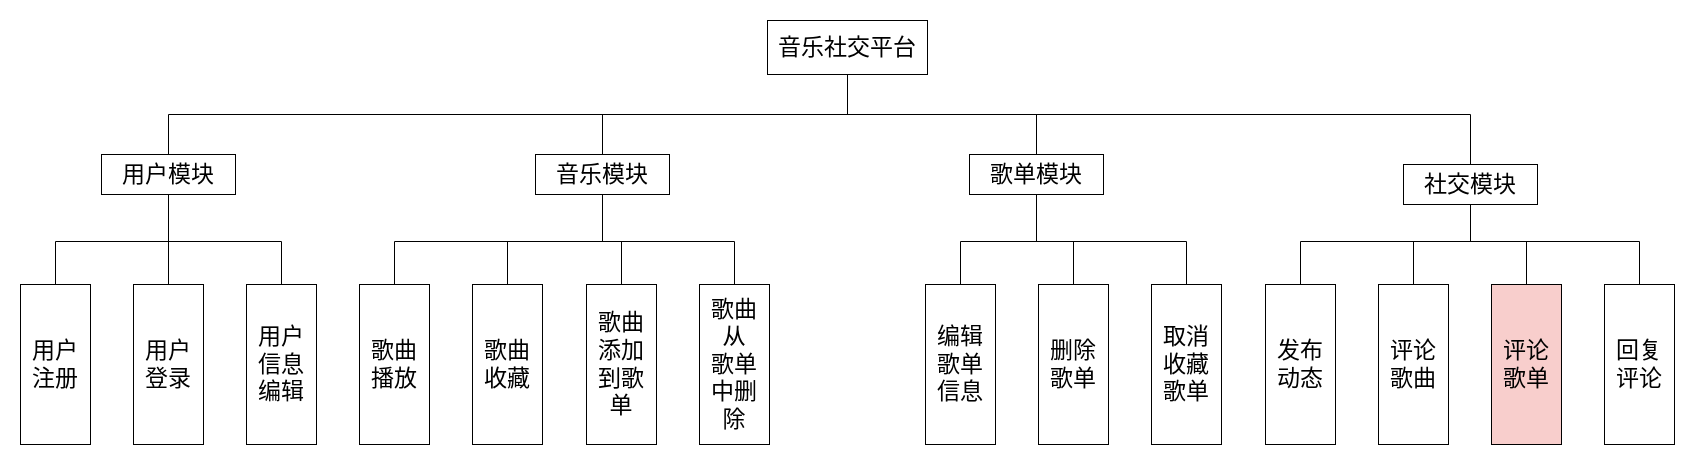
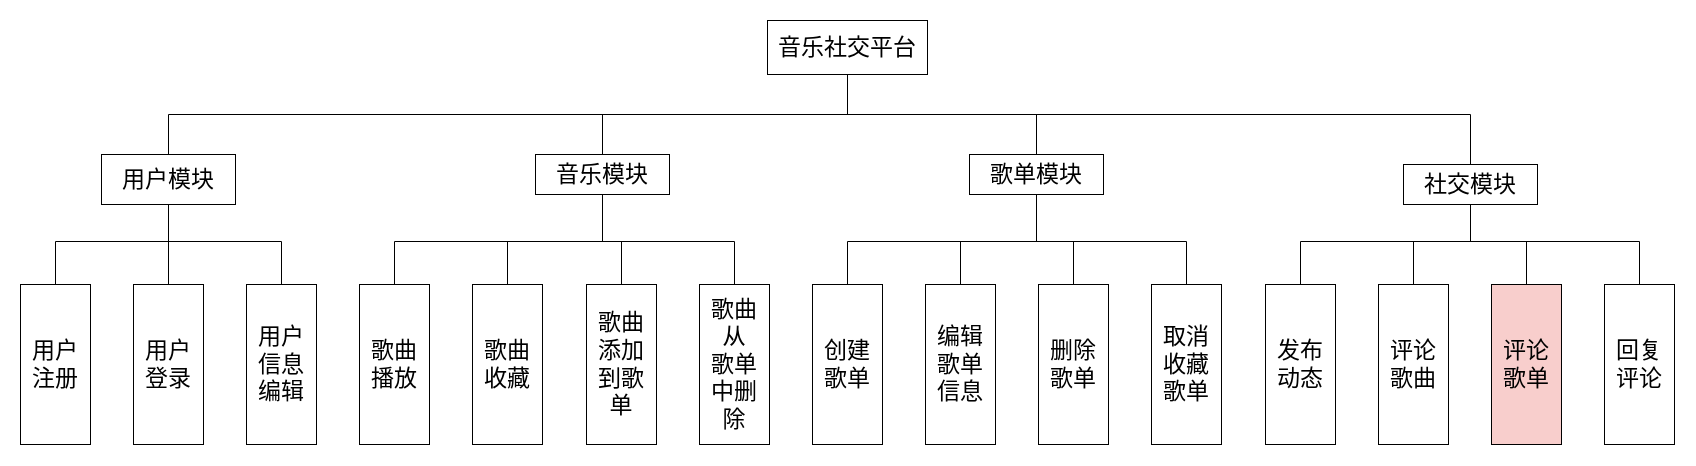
node "用户模块": size 134x40 -> 134x50
edge "歌单模块" -- "创建歌单": added
node "创建歌单": added
